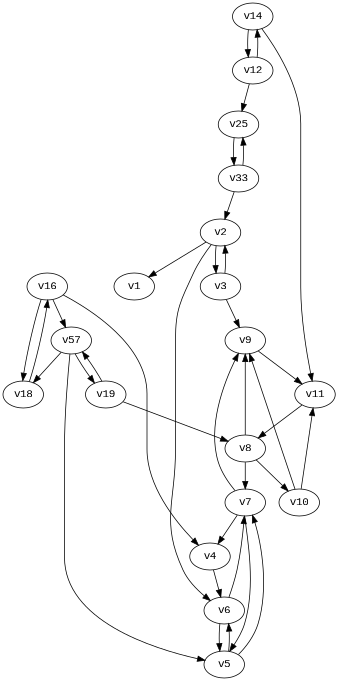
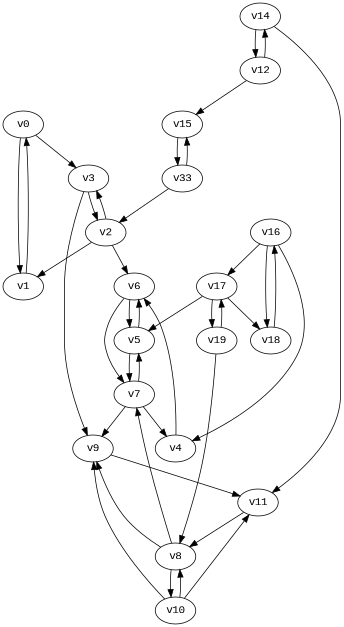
node "v0": added
node "v25": label "v25" -> "v15"
node "v57": label "v57" -> "v17"
edge "v10" -> "v8": added
